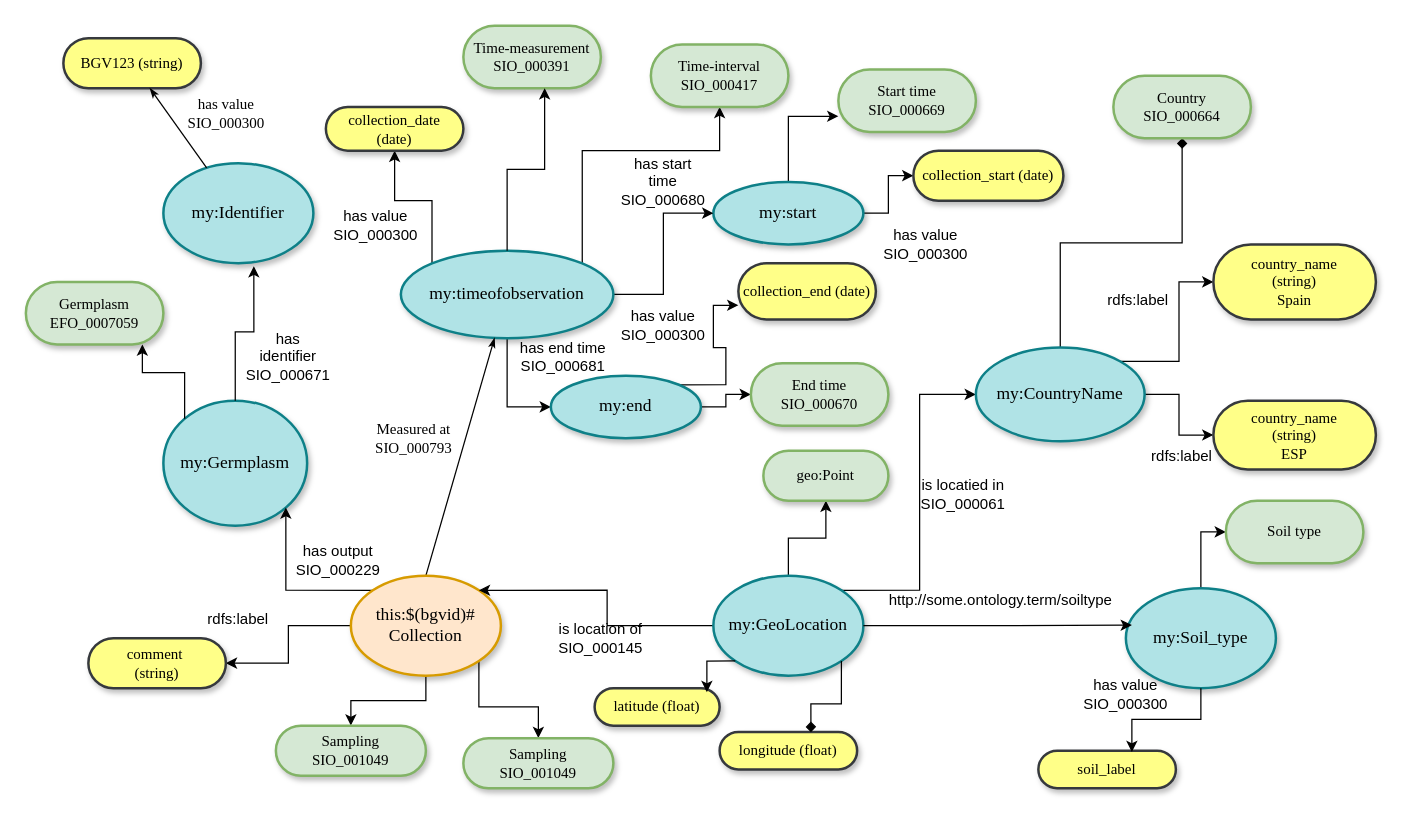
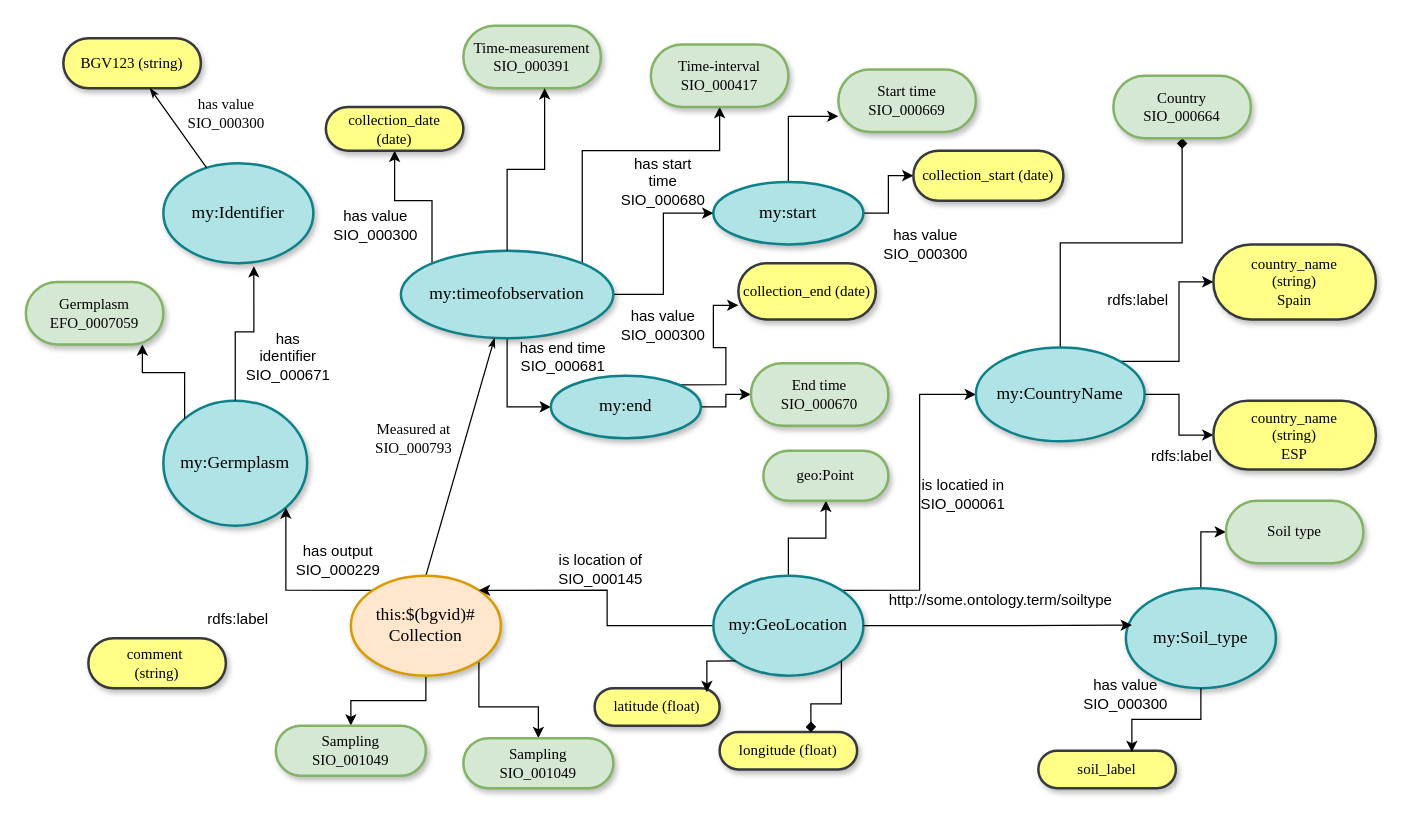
node "is location of SIO_000145": moved (601, 638) -> (601, 569)
edge "this:$(bgvid)# Collection" -> "comment (string)": removed
